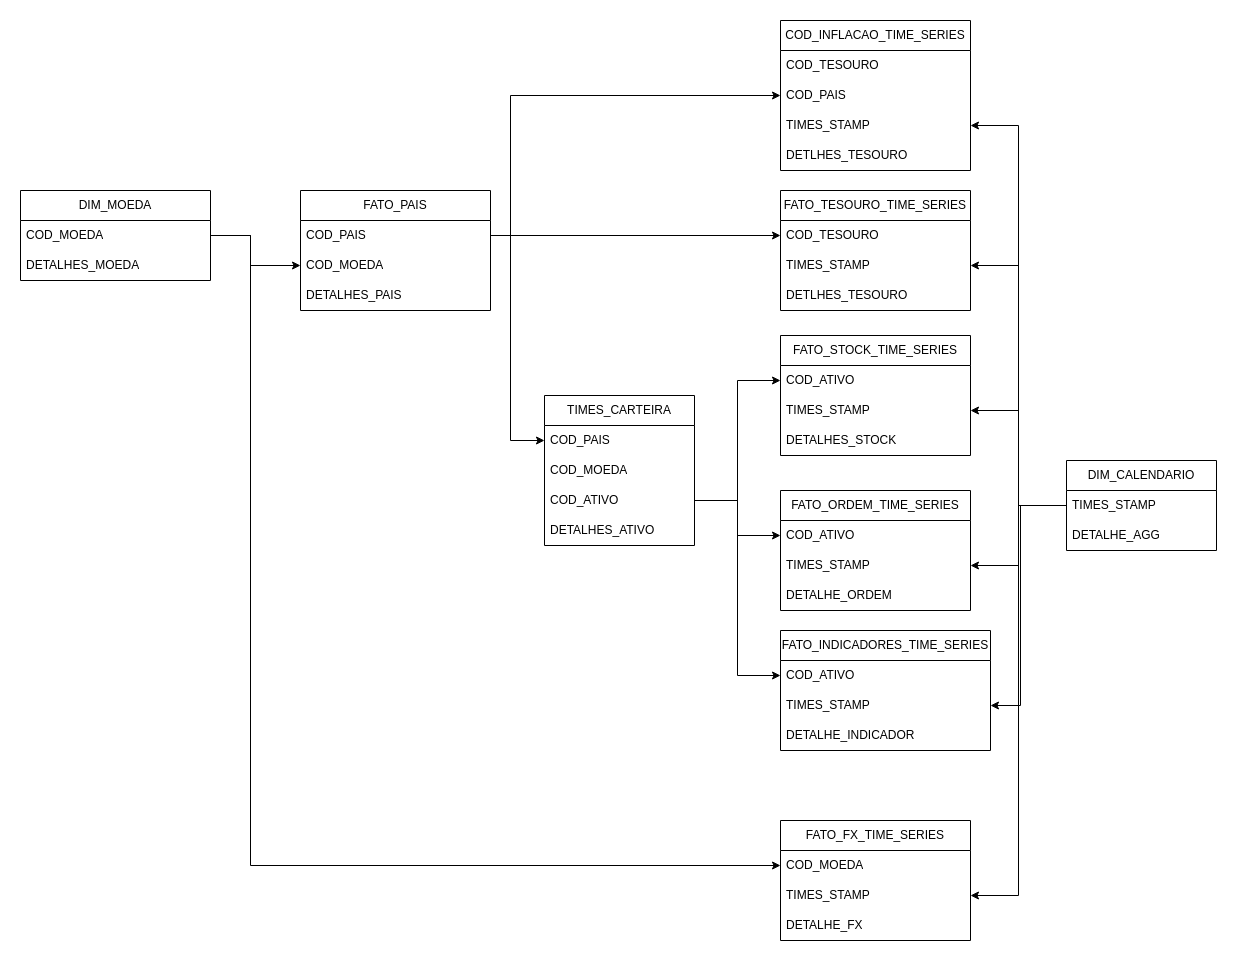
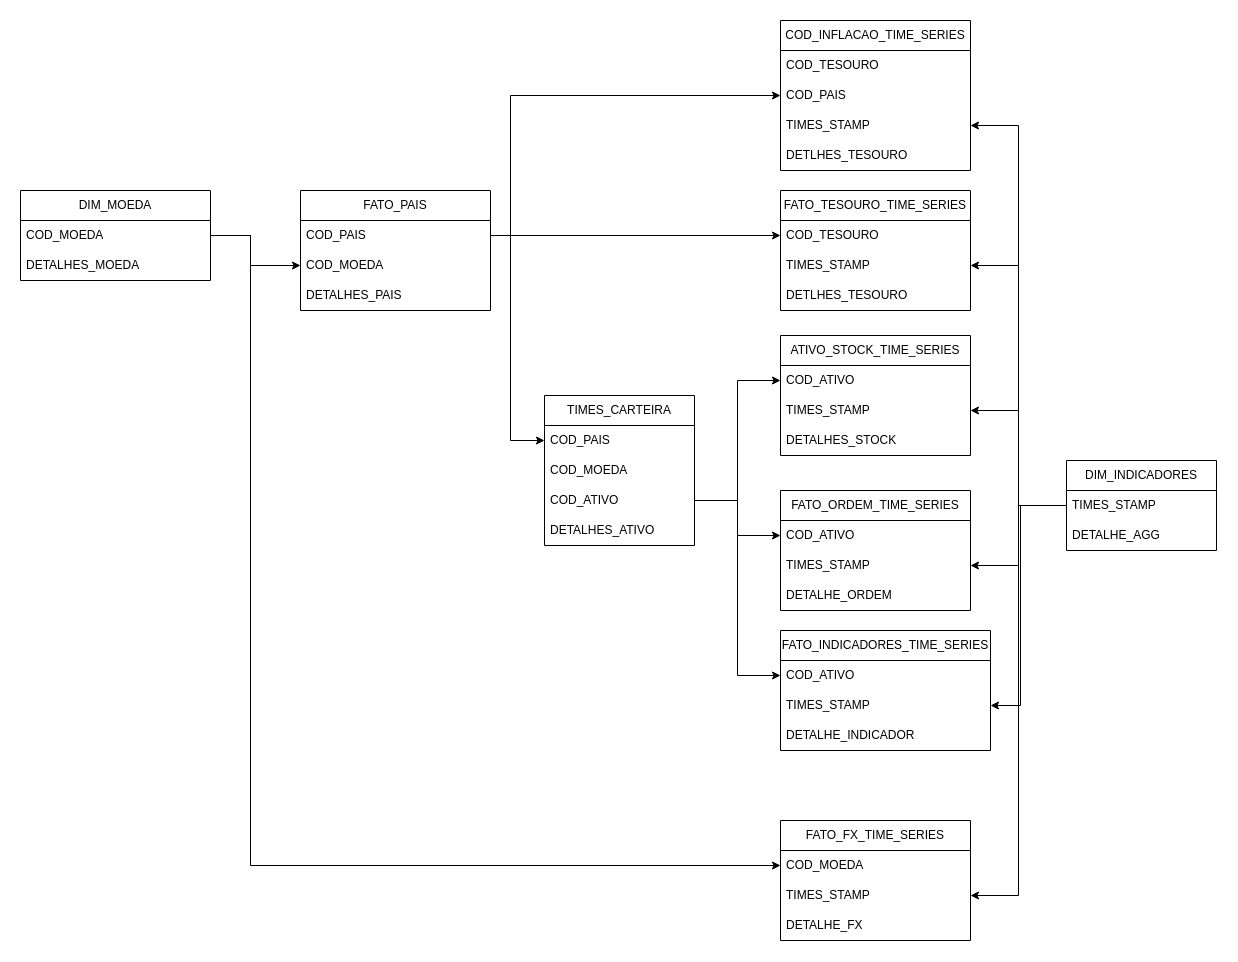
node "FATO_STOCK_TIME_SERIES": label "FATO_STOCK_TIME_SERIES" -> "ATIVO_STOCK_TIME_SERIES"
node "DIM_CALENDARIO": label "DIM_CALENDARIO" -> "DIM_INDICADORES"
